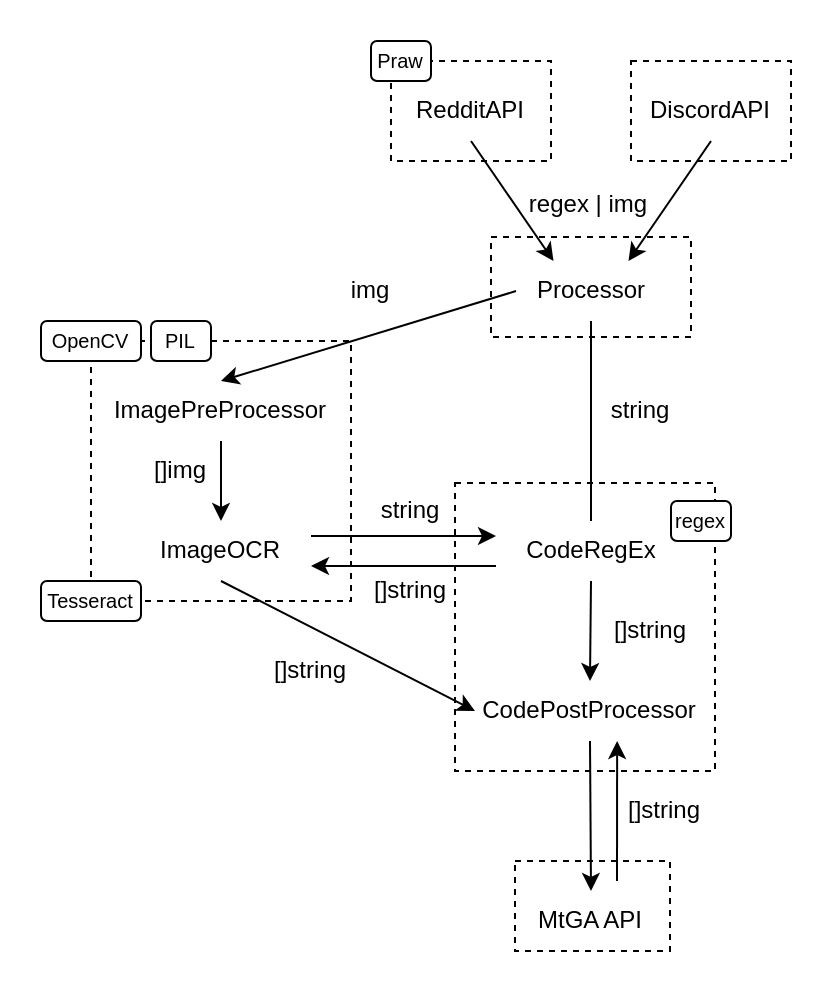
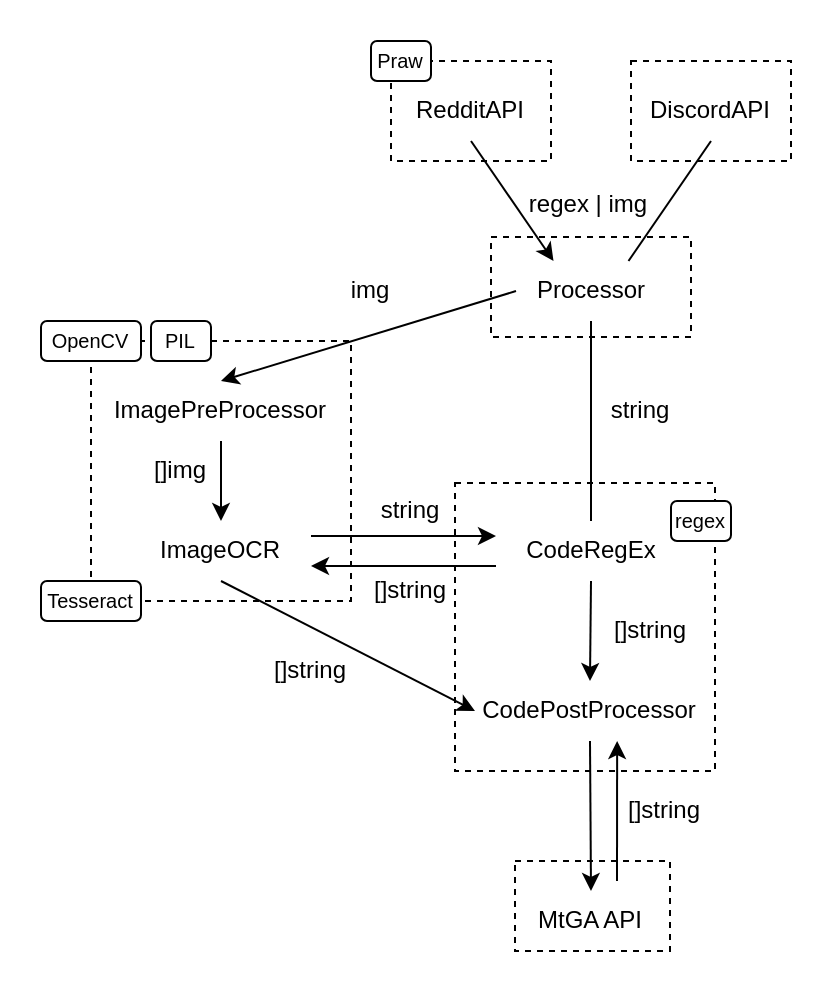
edge "DiscordAPI" -> "Processor": arrowhead classic -> none
